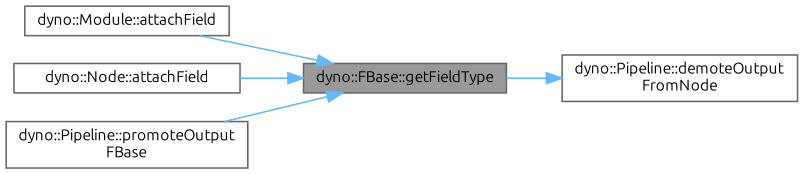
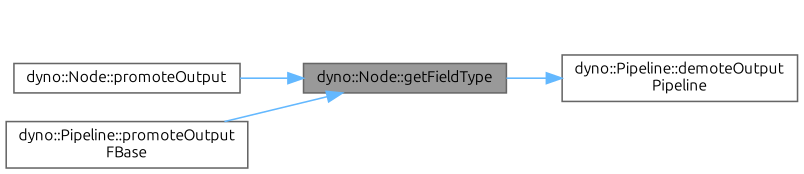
node "dyno::Module::attachField": removed
node "dyno::Node::attachField": label "dyno::Node::attachField" -> "dyno::Node::promoteOutput"
node "dyno::FBase::getFieldType": label "dyno::FBase::getFieldType" -> "dyno::Node::getFieldType"
node "dyno::Pipeline::demoteOutput FromNode": label "dyno::Pipeline::demoteOutput FromNode" -> "dyno::Pipeline::demoteOutput Pipeline"
